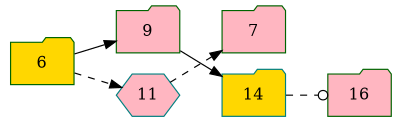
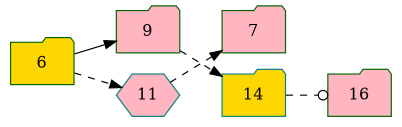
edge "9" -> "14": style solid -> dashed
